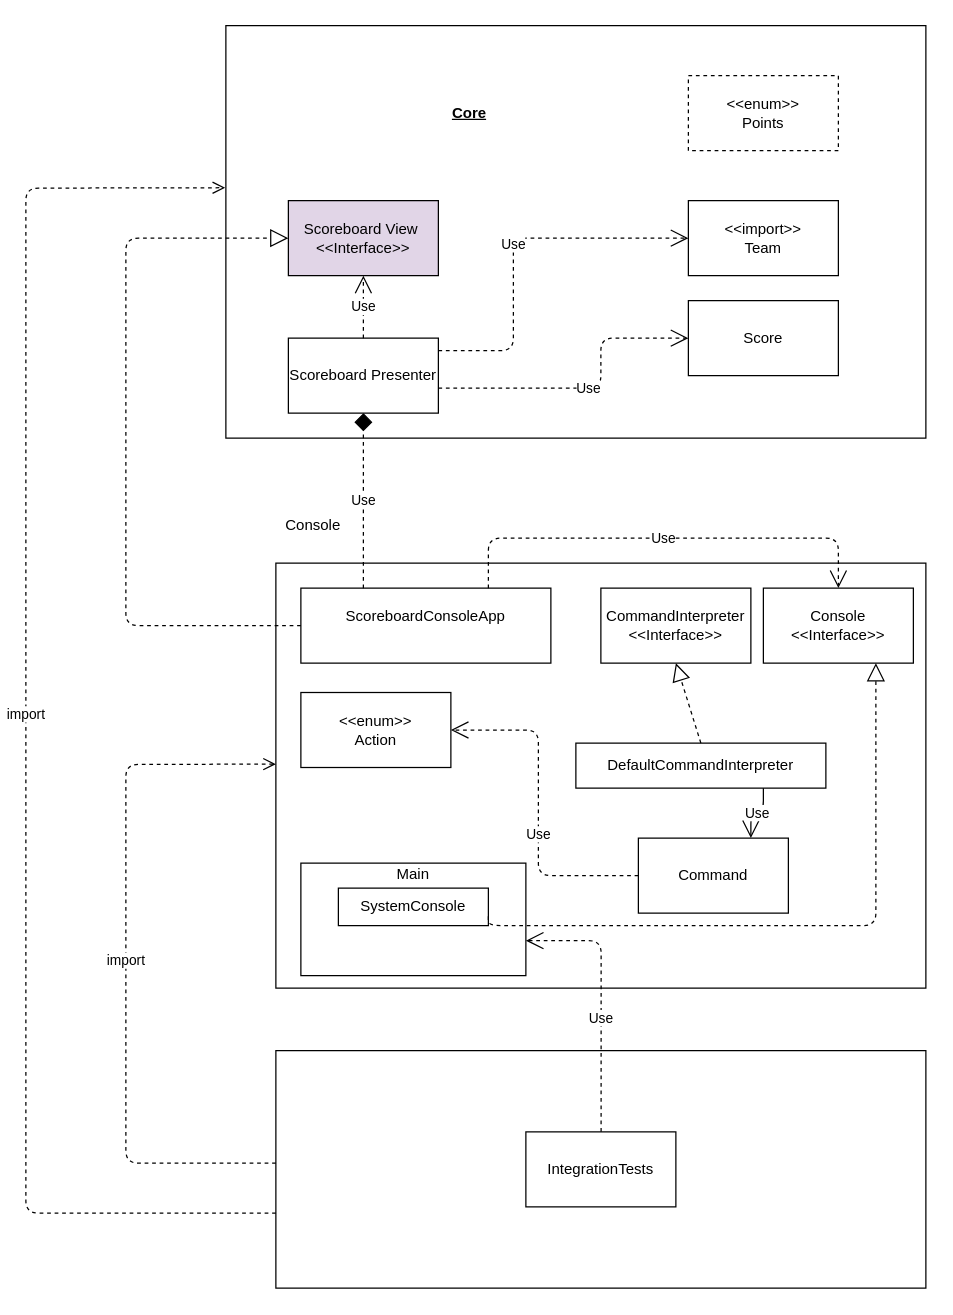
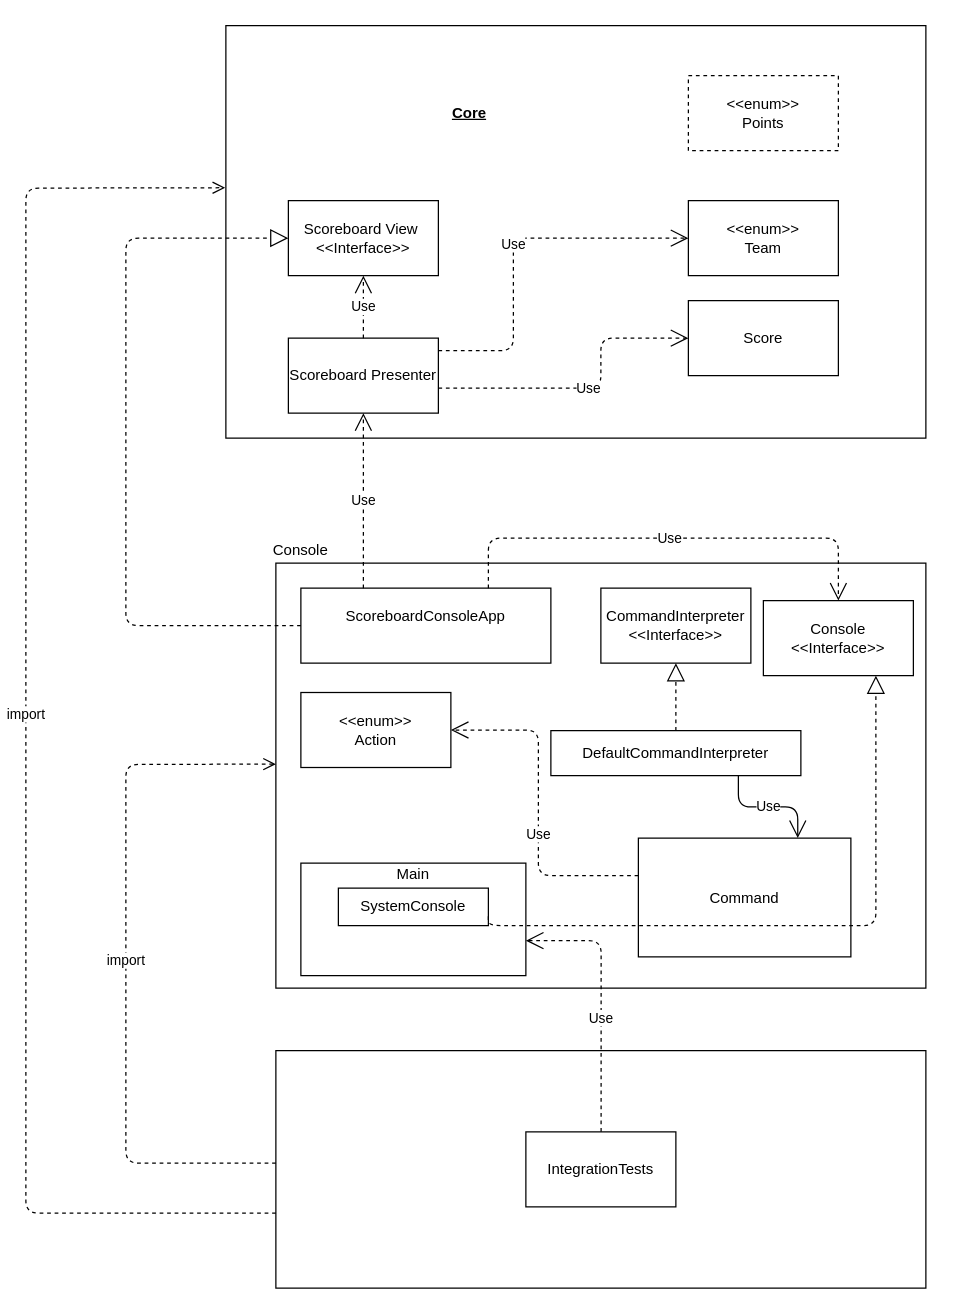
node "Scoreboard View <<Interface>>": fillcolor #e1d5e7 -> #ffffff
node "<<import>> Team": label "<<import>> Team" -> "<<enum>> Team"
edge "ScoreboardConsoleApp" -> "Scoreboard Presenter": arrowhead diamond -> open
node "Console": moved (313, 526) -> (301, 551)
node "Console <<Interface>>": moved (838, 626) -> (838, 638)
node "DefaultCommandInterpreter": moved (701, 766) -> (676, 753)
node "Command": size 150x75 -> 213x119
